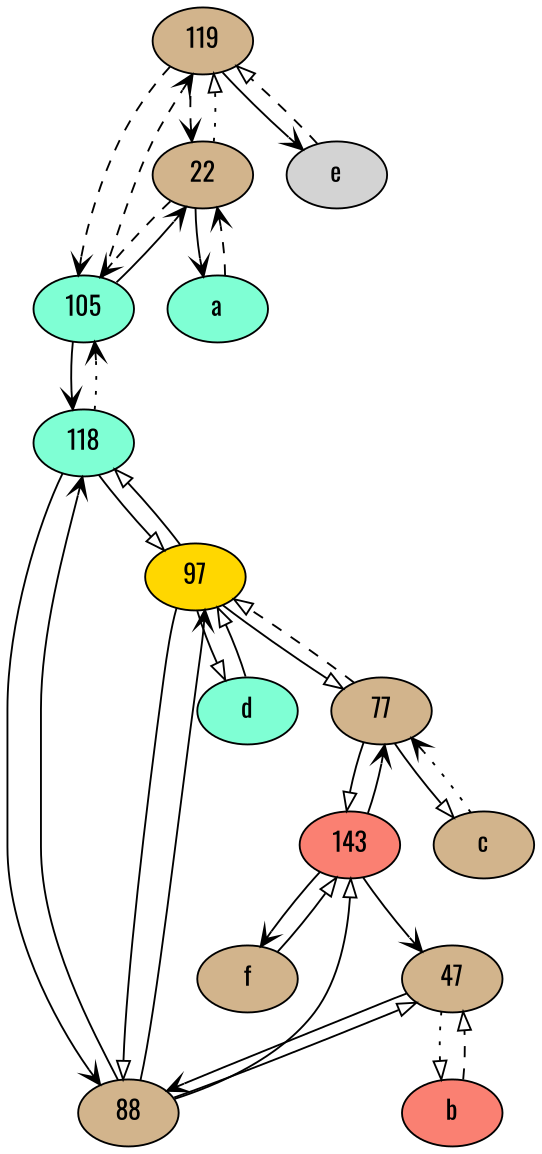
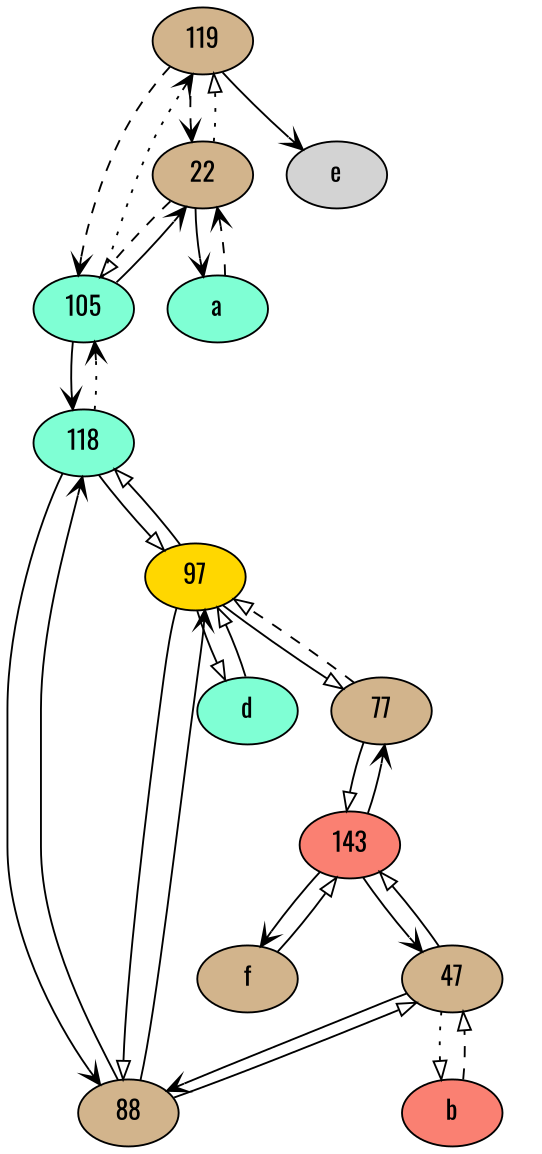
edge "e" -> "119": removed
edge "105" -> "119": style dashed -> dotted
edge "22" -> "105": arrowhead vee -> onormal
node "c": removed
edge "88" -> "143": now "47" -> "143"
